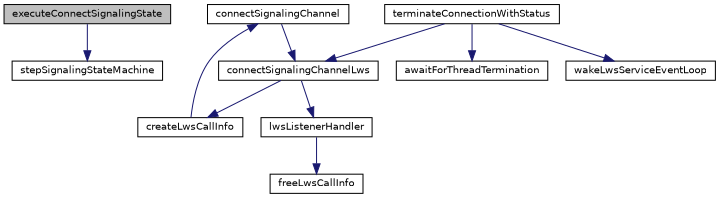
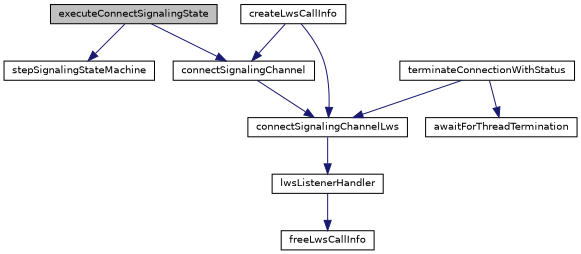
edge "executeConnectSignalingState" -> "connectSignalingChannel": added
node "wakeLwsServiceEventLoop": removed
edge "connectSignalingChannelLws" -> "createLwsCallInfo": reversed
